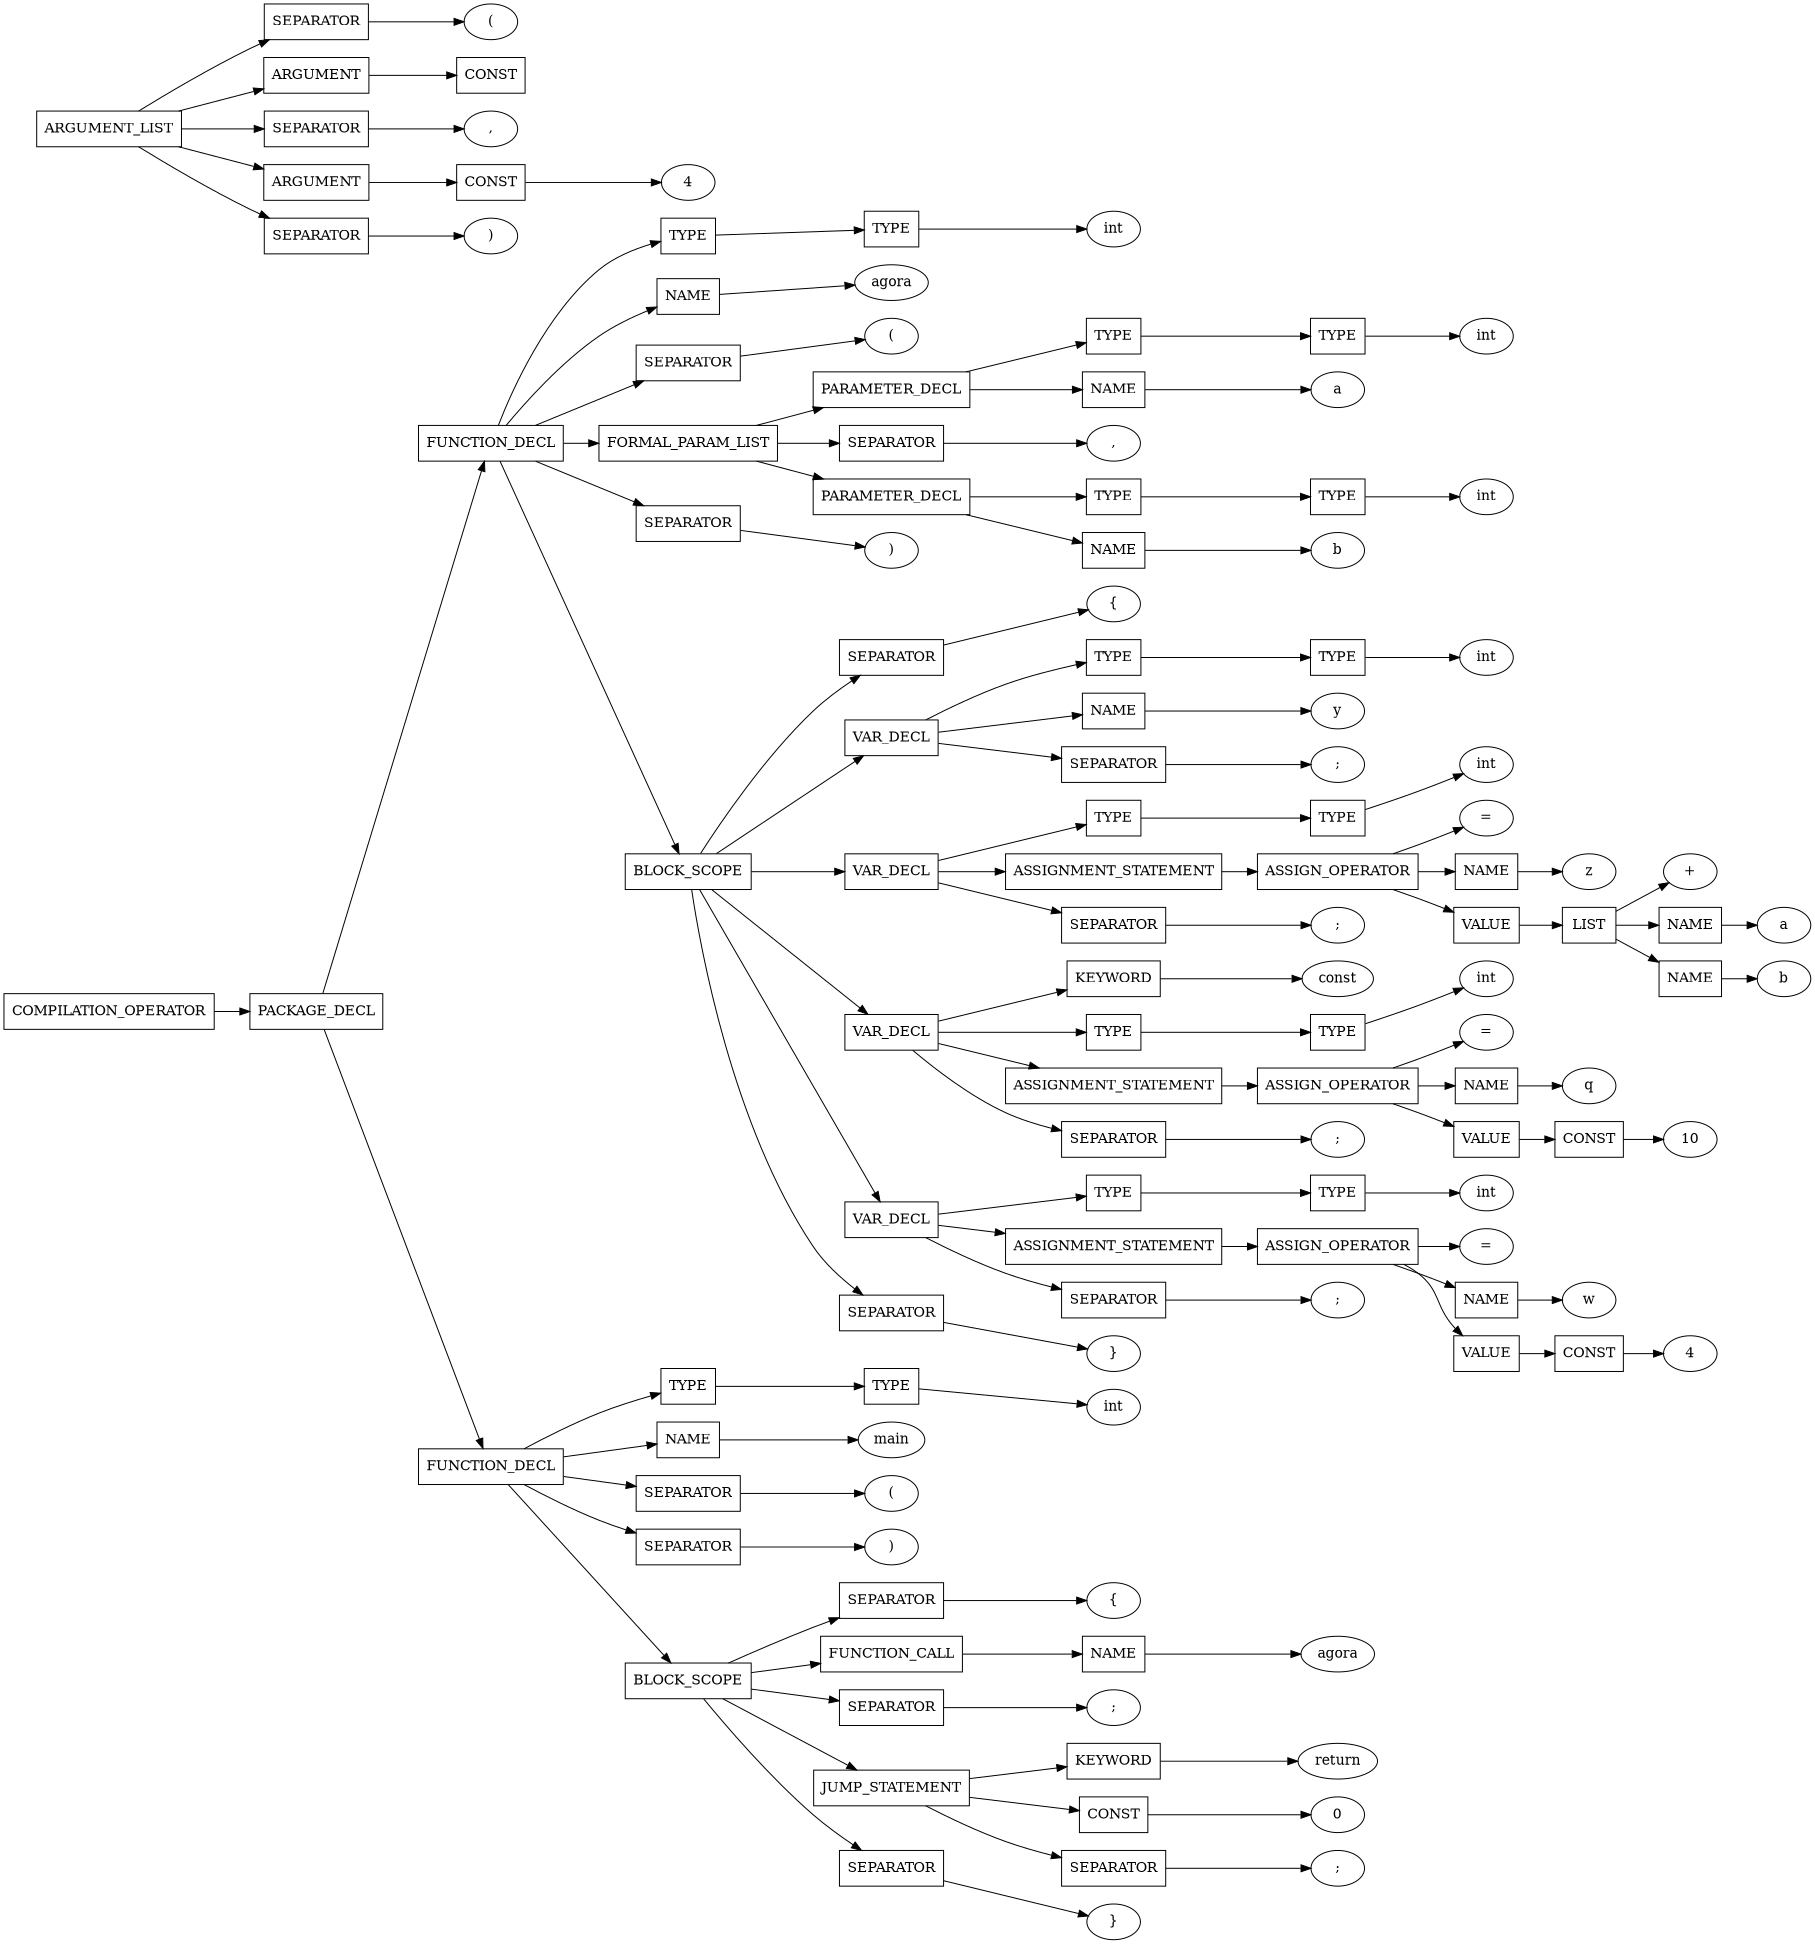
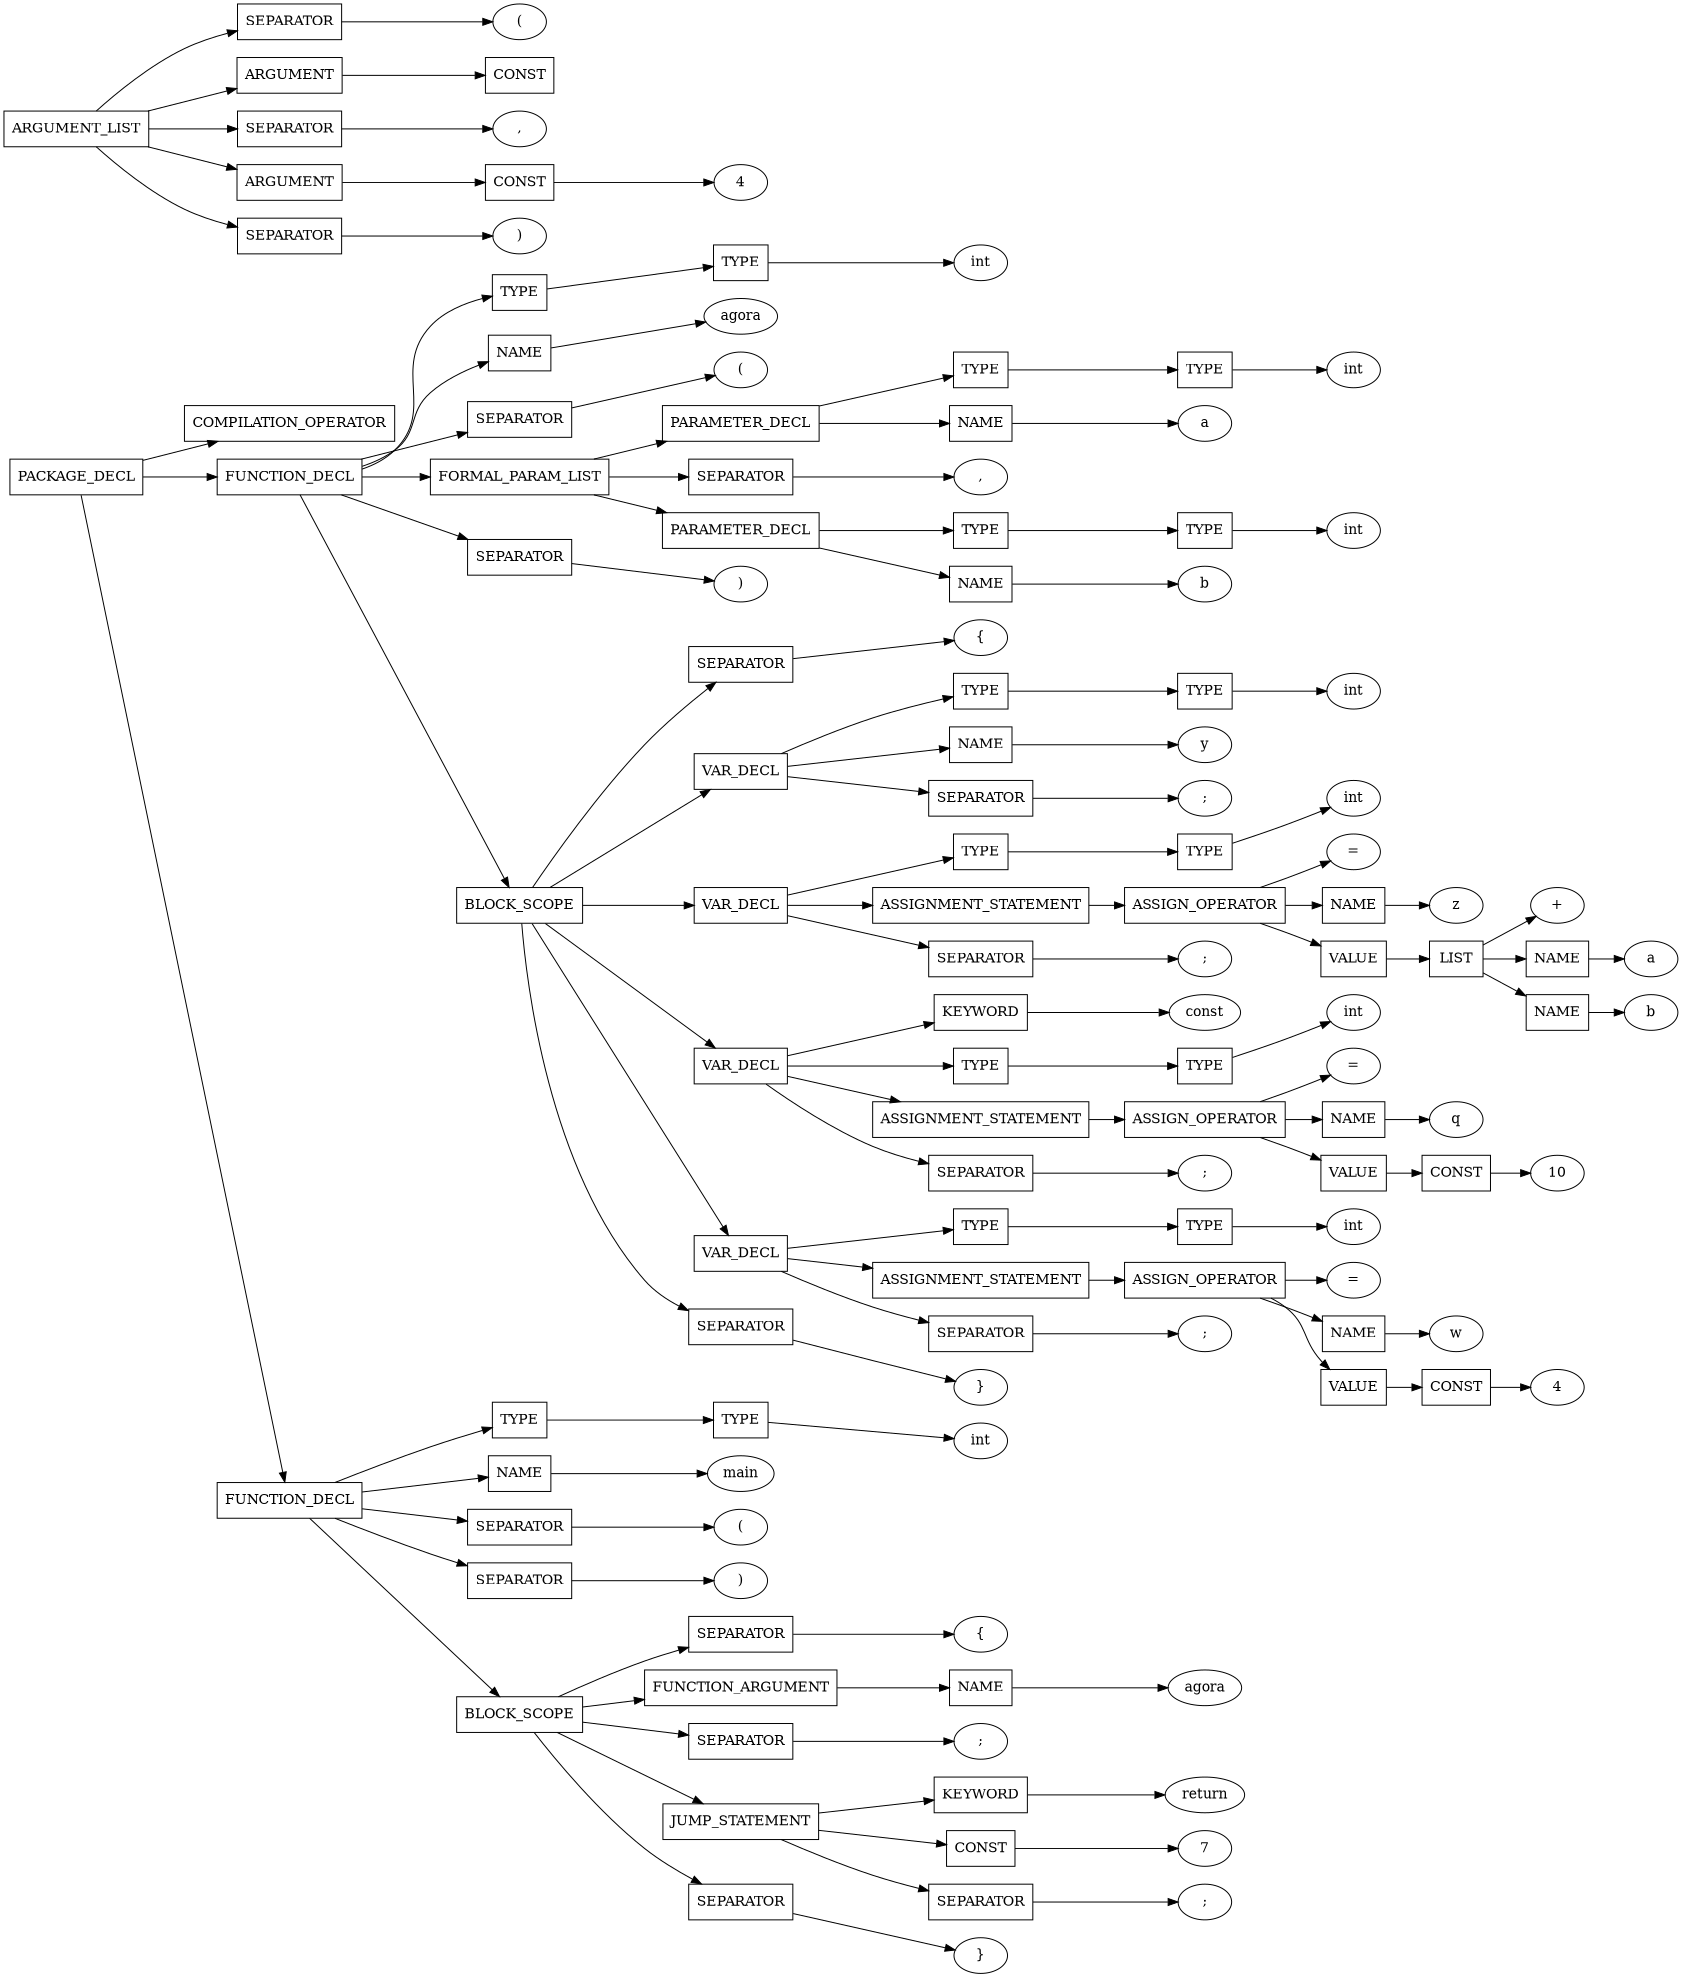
edge "COMPILATION_OPERATOR" -> "PACKAGE_DECL": reversed
node "FUNCTION_CALL": label "FUNCTION_CALL" -> "FUNCTION_ARGUMENT"
node "0": label "0" -> "7"
